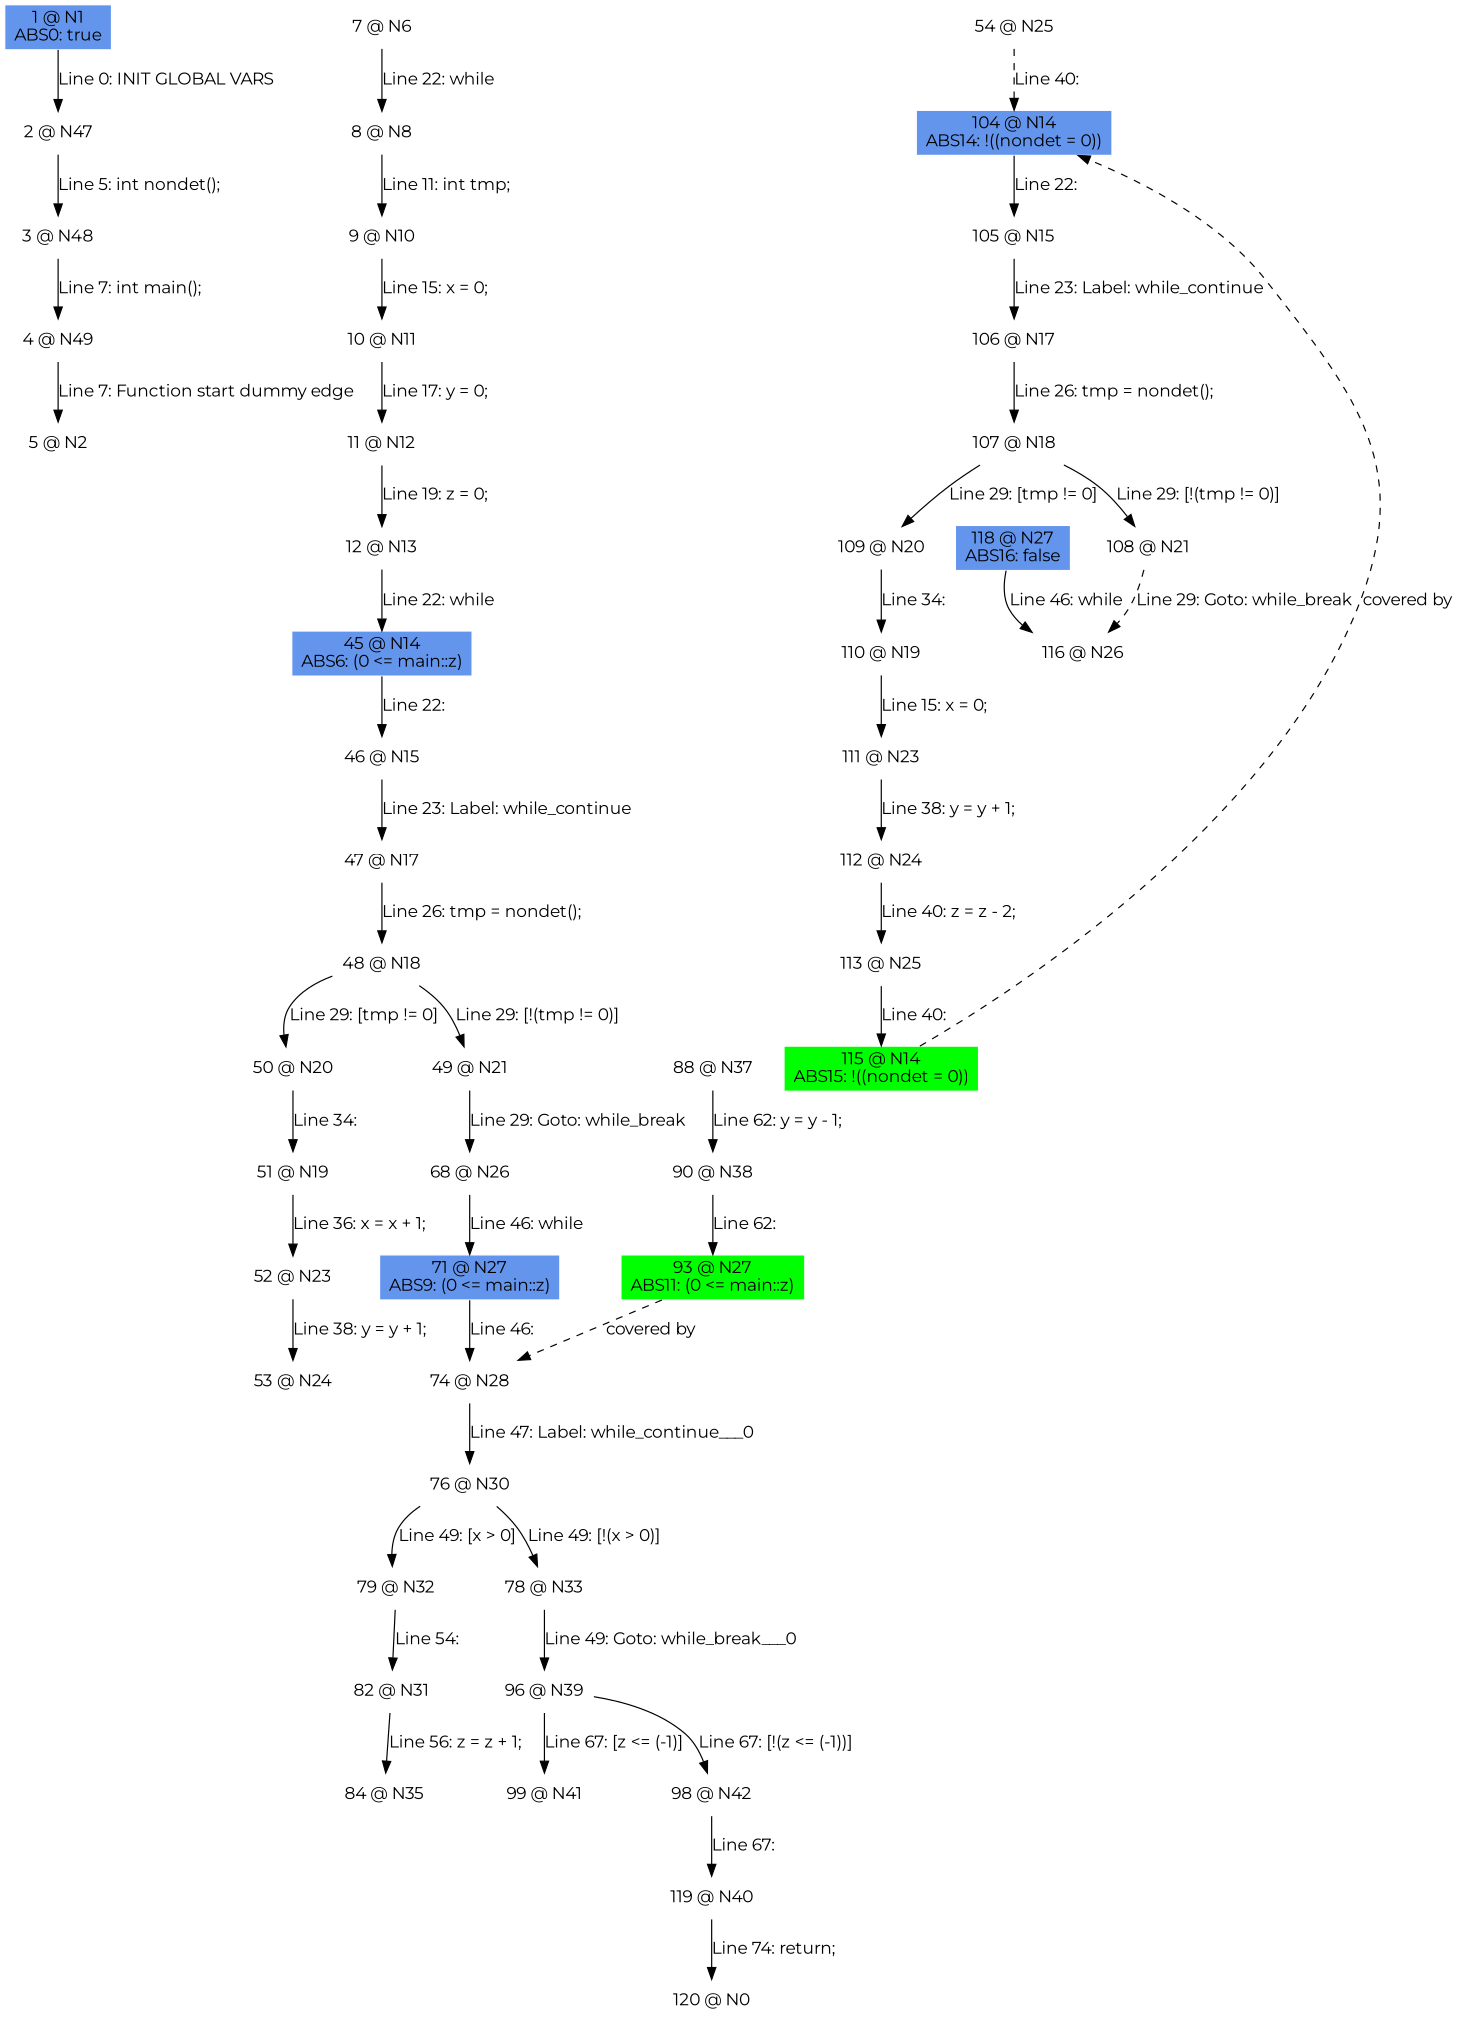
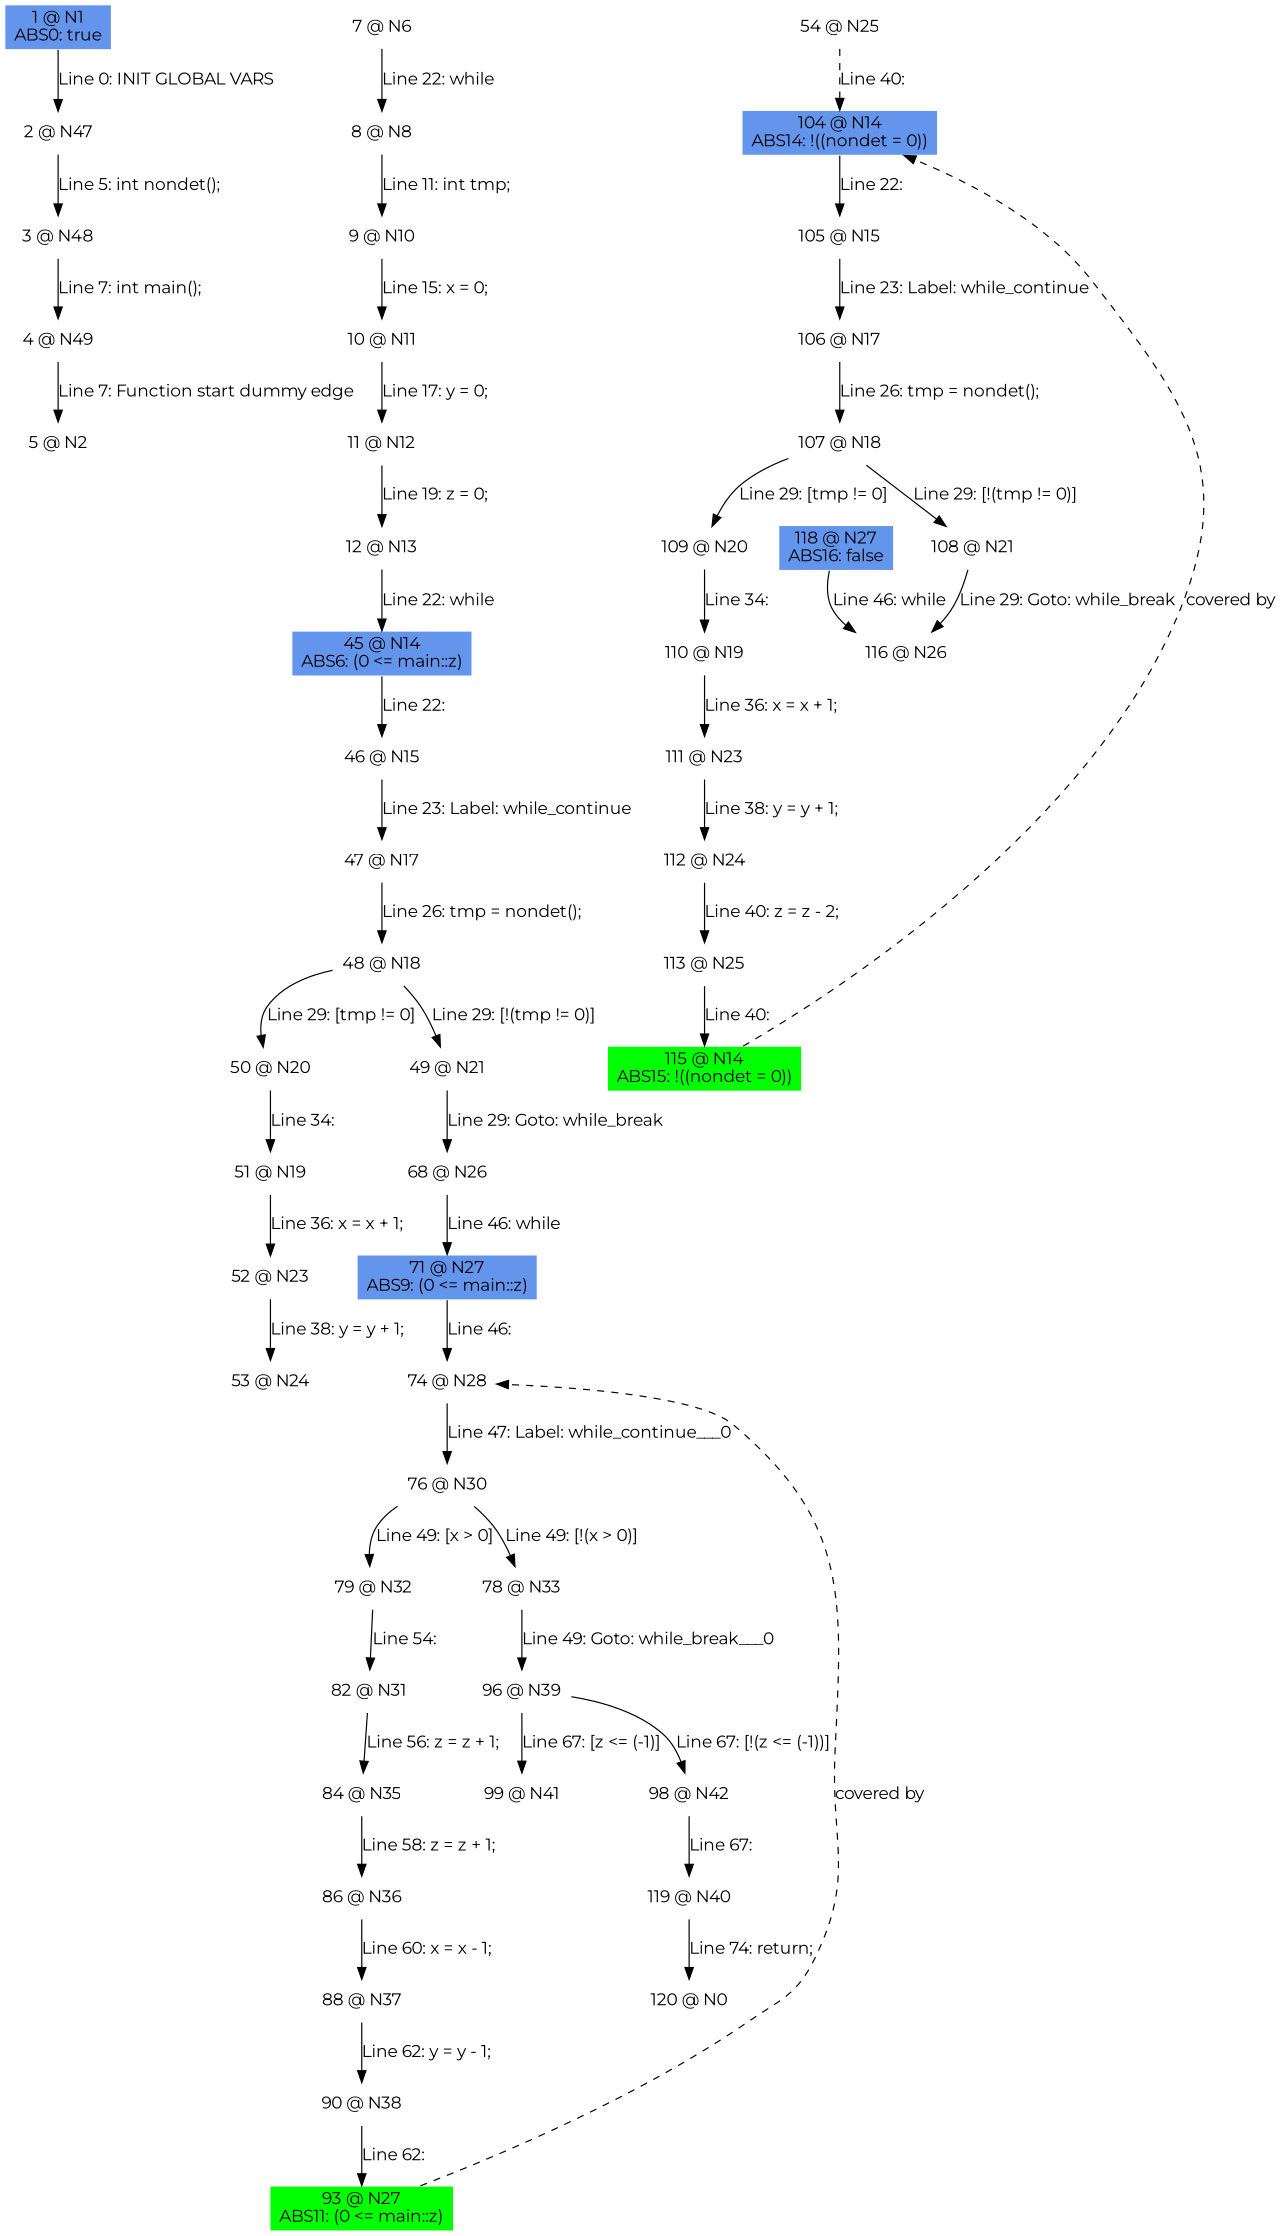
edge "108 @ N21" -> "116 @ N26": style dashed -> solid
edge "110 @ N19" -> "111 @ N23": label "Line 15: x = 0;" -> "Line 36: x = x + 1;"
node "86 @ N36": added
